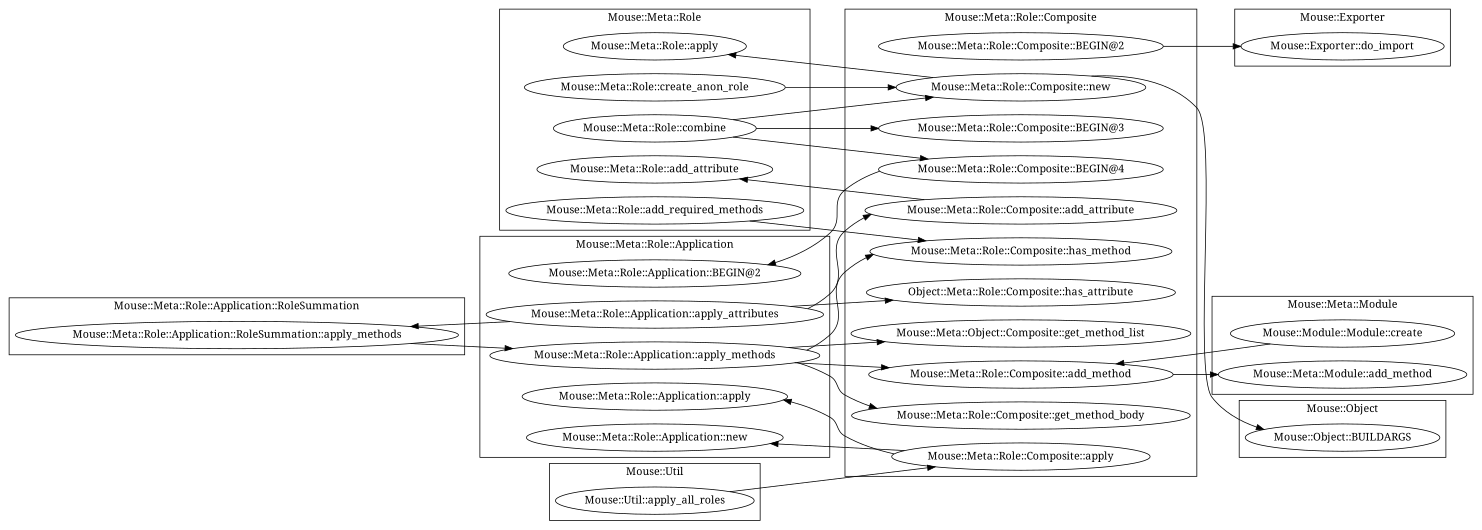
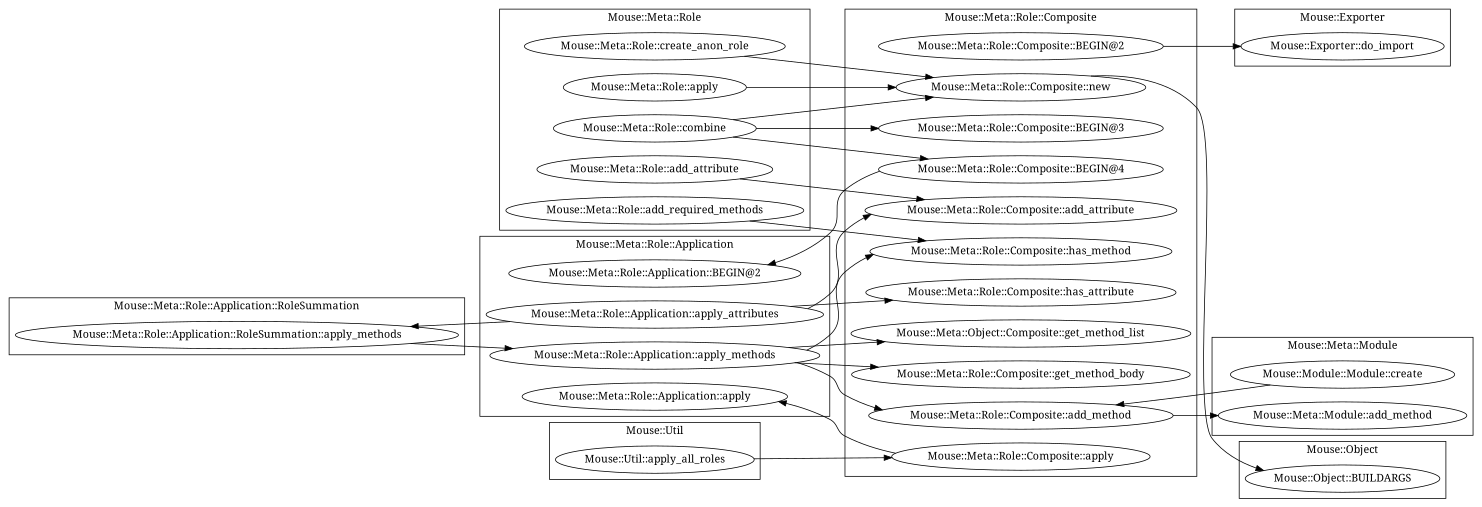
edge "Mouse::Meta::Role::Composite::new" -> "Mouse::Meta::Role::apply": reversed
edge "Mouse::Meta::Role::Composite::add_attribute" -> "Mouse::Meta::Role::add_attribute": reversed
node "Object::Meta::Role::Composite::has_attribute": label "Object::Meta::Role::Composite::has_attribute" -> "Mouse::Meta::Role::Composite::has_attribute"
node "Mouse::Meta::Role::Application::new": removed
